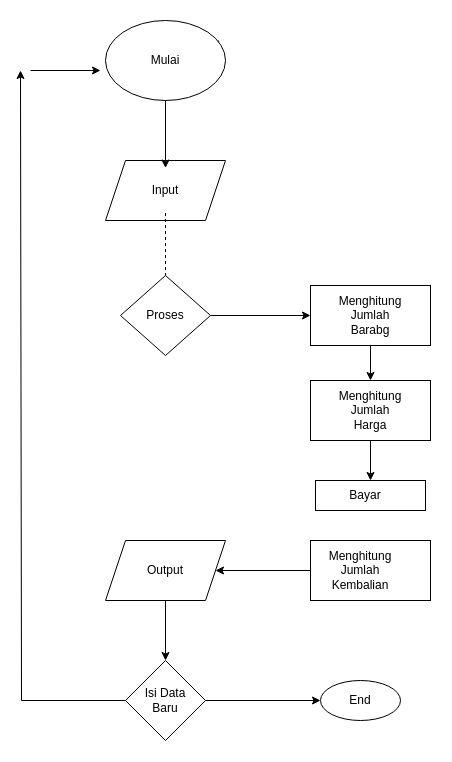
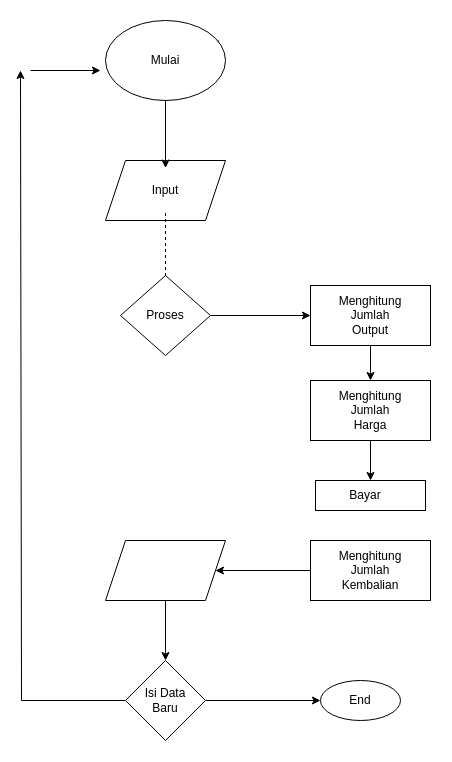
node "Menghitung Jumlah Barabg": label "Menghitung Jumlah Barabg" -> "Menghitung Jumlah Output"
node "Output": removed
node "Menghitung Jumlah Kembalian": moved (361, 571) -> (371, 571)
